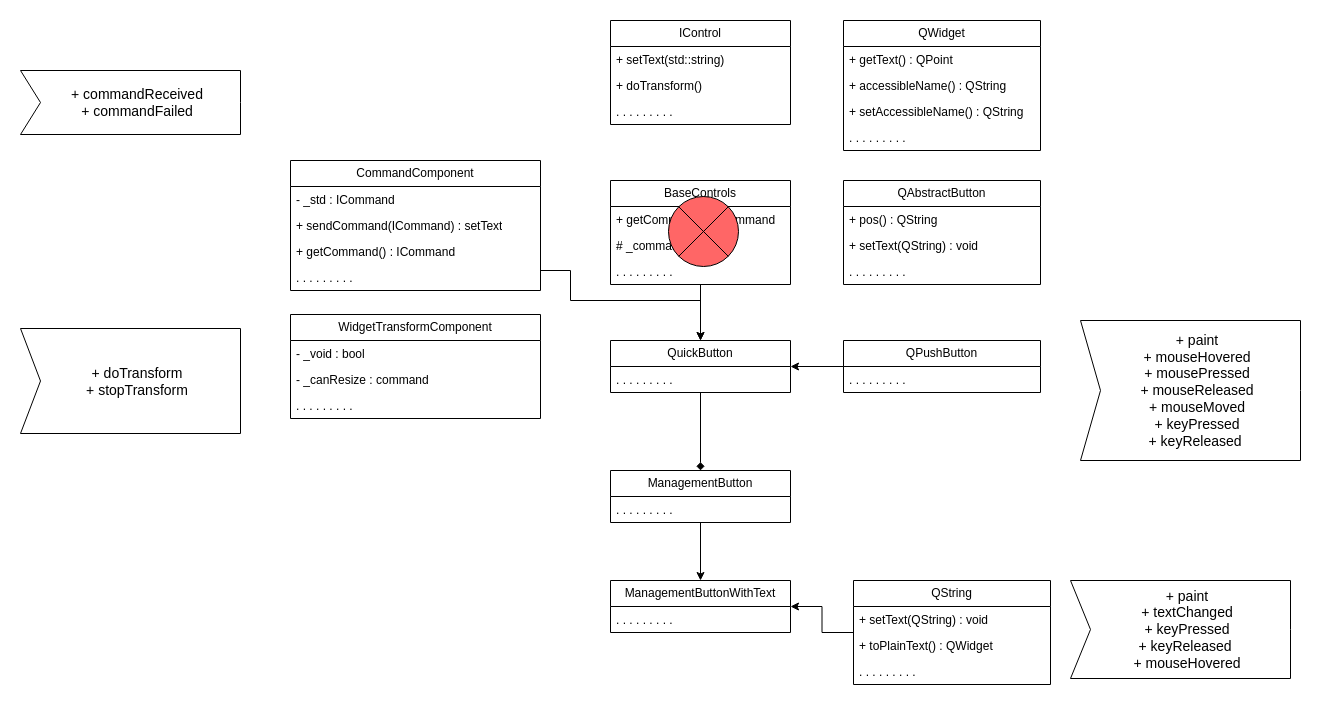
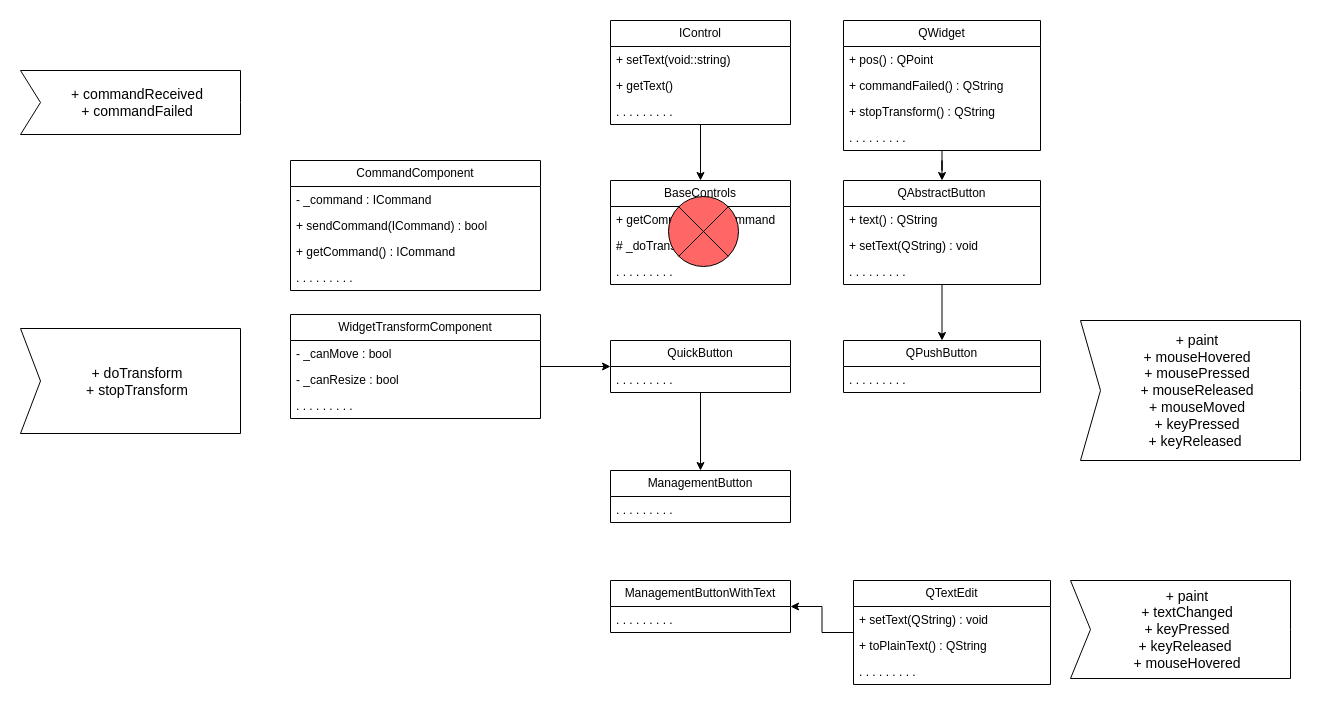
node "+ setText(std::string)": label "+ setText(std::string)" -> "+ setText(void::string)"
node "+ getText() : QPoint": label "+ getText() : QPoint" -> "+ pos() : QPoint"
node "+ doTransform()": label "+ doTransform()" -> "+ getText()"
node "+ accessibleName() : QString": label "+ accessibleName() : QString" -> "+ commandFailed() : QString"
node "+ setAccessibleName() : QString": label "+ setAccessibleName() : QString" -> "+ stopTransform() : QString"
edge "IControl" -> "BaseControls": added
edge "QWidget" -> "QAbstractButton": added
node "- _std : ICommand": label "- _std : ICommand" -> "- _command : ICommand"
node "+ pos() : QString": label "+ pos() : QString" -> "+ text() : QString"
node "+ sendCommand(ICommand) : setText": label "+ sendCommand(ICommand) : setText" -> "+ sendCommand(ICommand) : bool"
node "# _command": label "# _command" -> "# _doTransform"
edge "BaseControls" -> "QuickButton": removed
edge "CommandComponent" -> "QuickButton": removed
edge "QAbstractButton" -> "QPushButton": added
node "- _void : bool": label "- _void : bool" -> "- _canMove : bool"
edge "WidgetTransformComponent" -> "QuickButton": added
edge "QPushButton" -> "QuickButton": removed
node "- _canResize : command": label "- _canResize : command" -> "- _canResize : bool"
edge "QuickButton" -> "ManagementButton": arrowhead diamond -> classic
edge "ManagementButton" -> "ManagementButtonWithText": removed
node "QString": label "QString" -> "QTextEdit"
node "+ toPlainText() : QWidget": label "+ toPlainText() : QWidget" -> "+ toPlainText() : QString"
